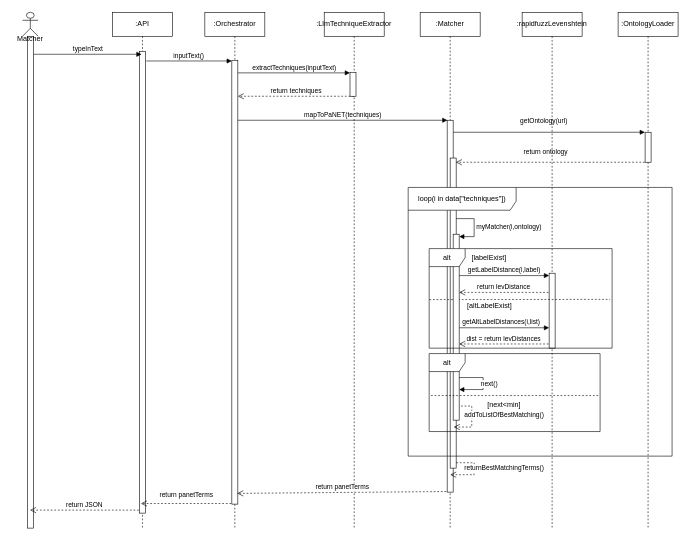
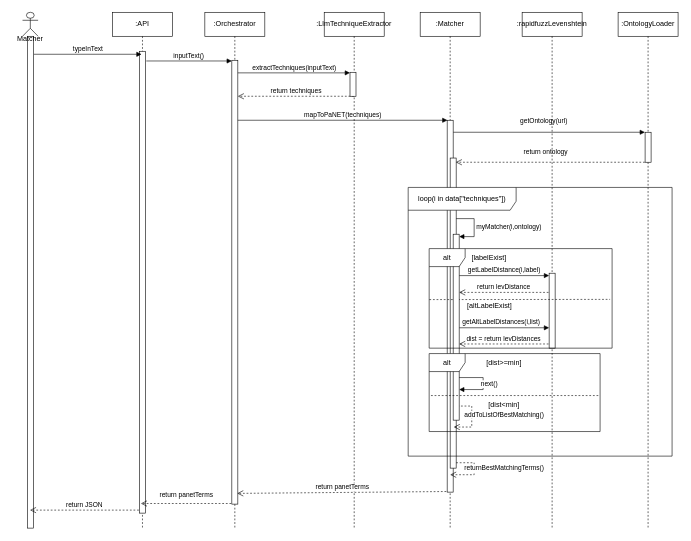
node "[dist>=min]": added
node "[next<min]": label "[next<min]" -> "[dist<min]"
